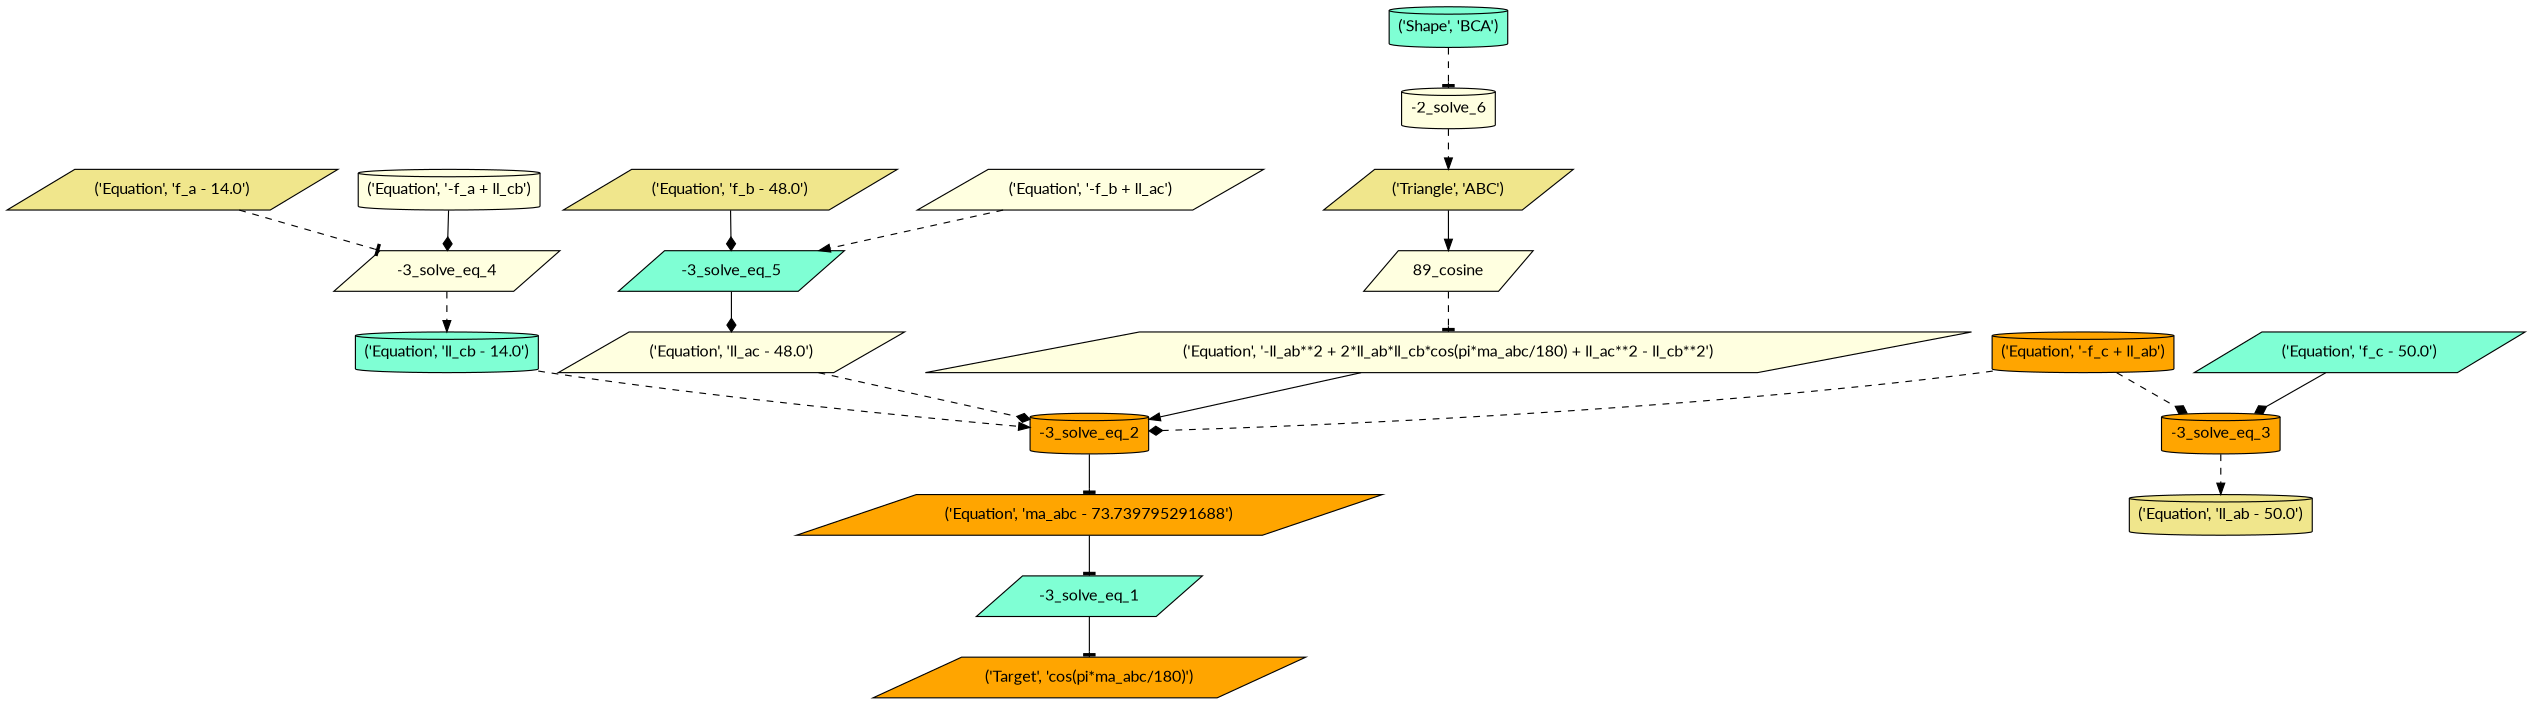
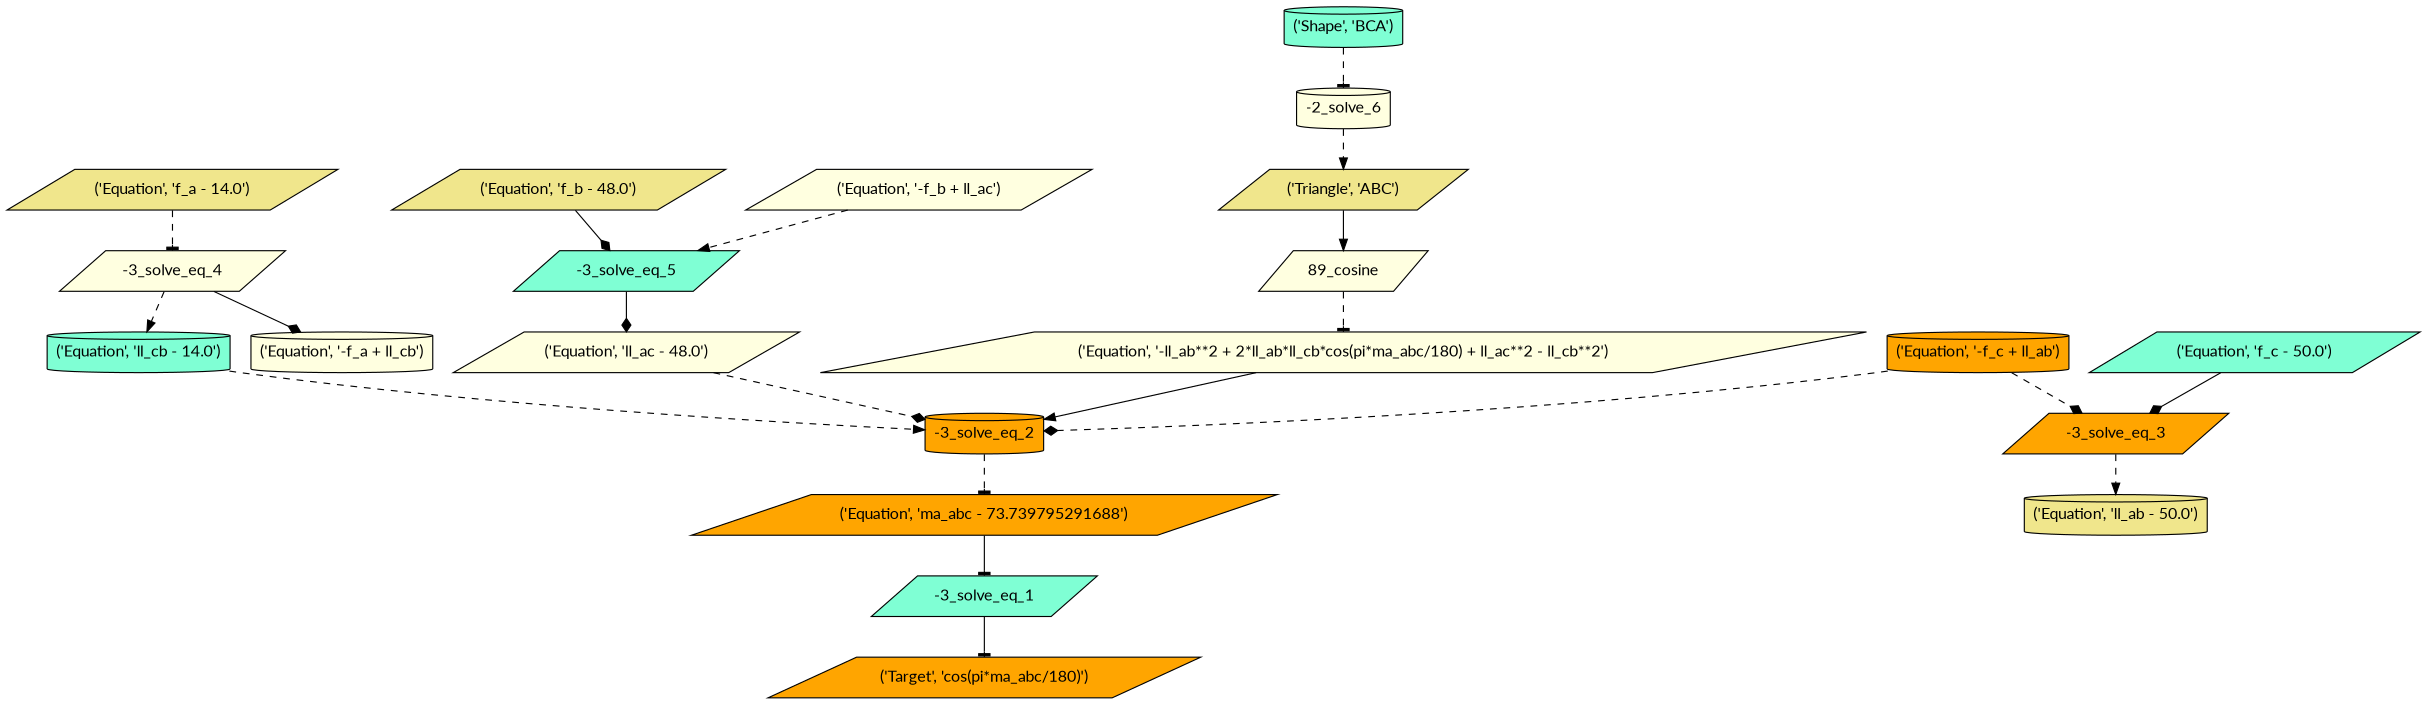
edge "('Equation', '-f_a + ll_cb')" -> "-3_solve_eq_4": reversed
node "-3_solve_eq_3": shape cylinder -> parallelogram
edge "-3_solve_eq_2" -> "('Equation', 'ma_abc - 73.739795291688')": style solid -> dashed
